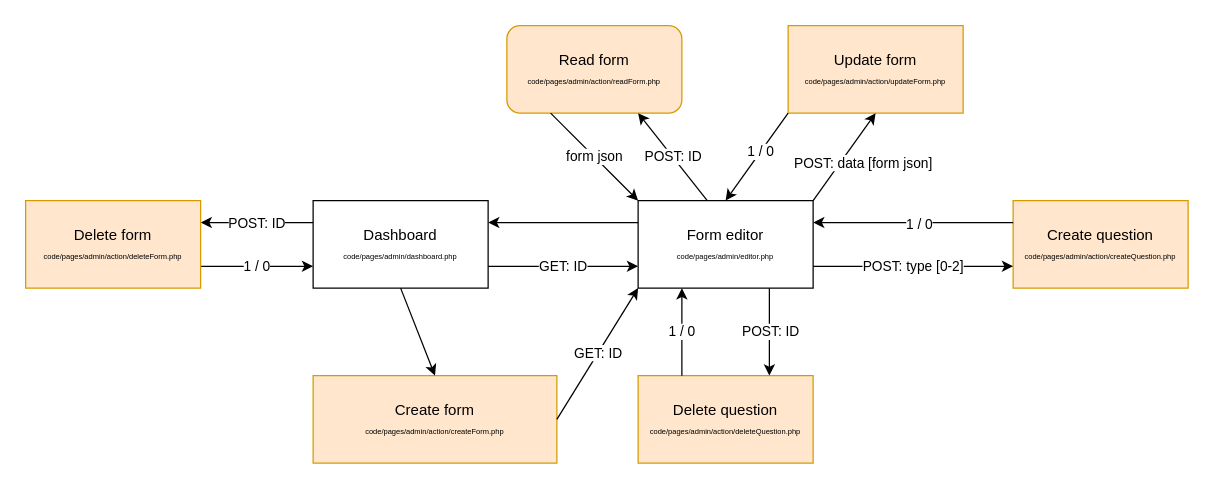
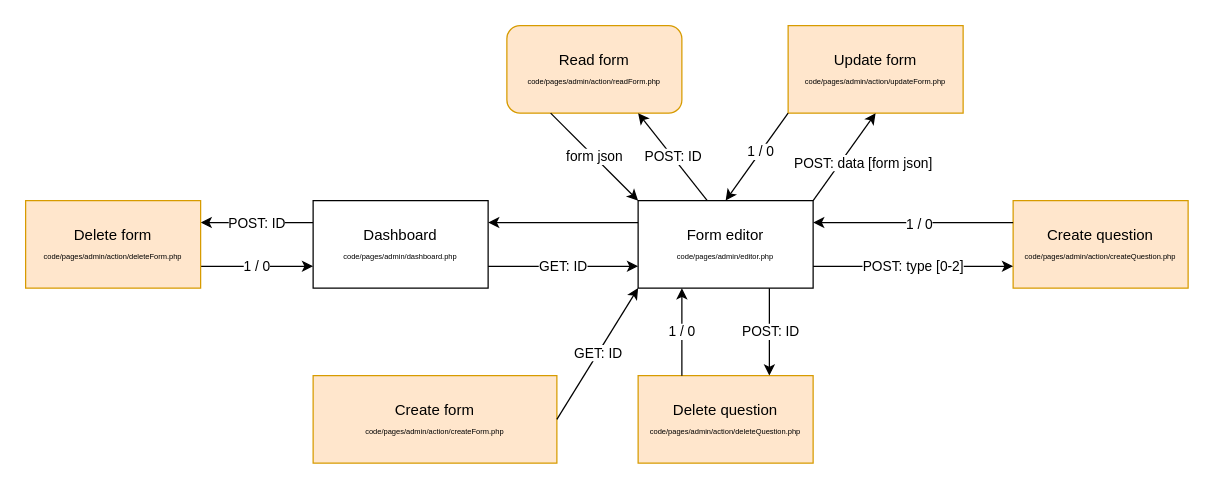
edge "Dashboard code/pages/admin/dashboard.php" -> "Create form code/pages/admin/action/createForm.php": removed
